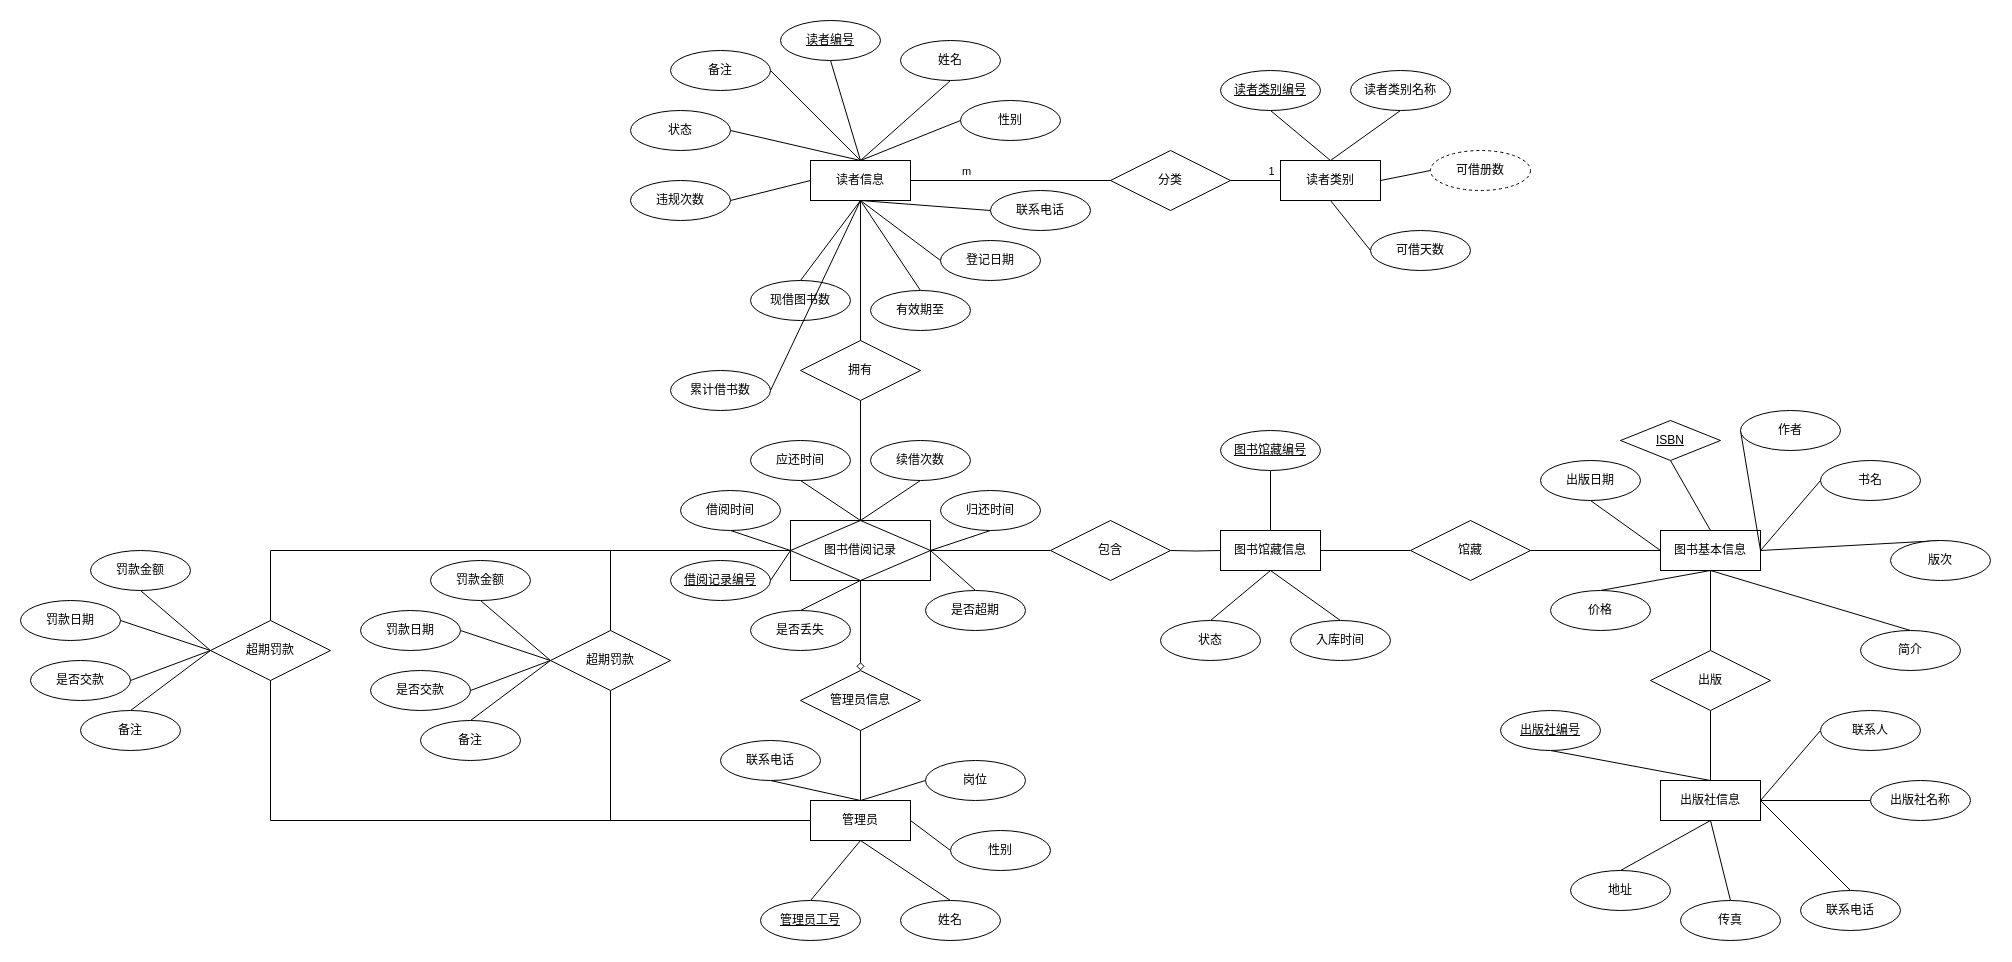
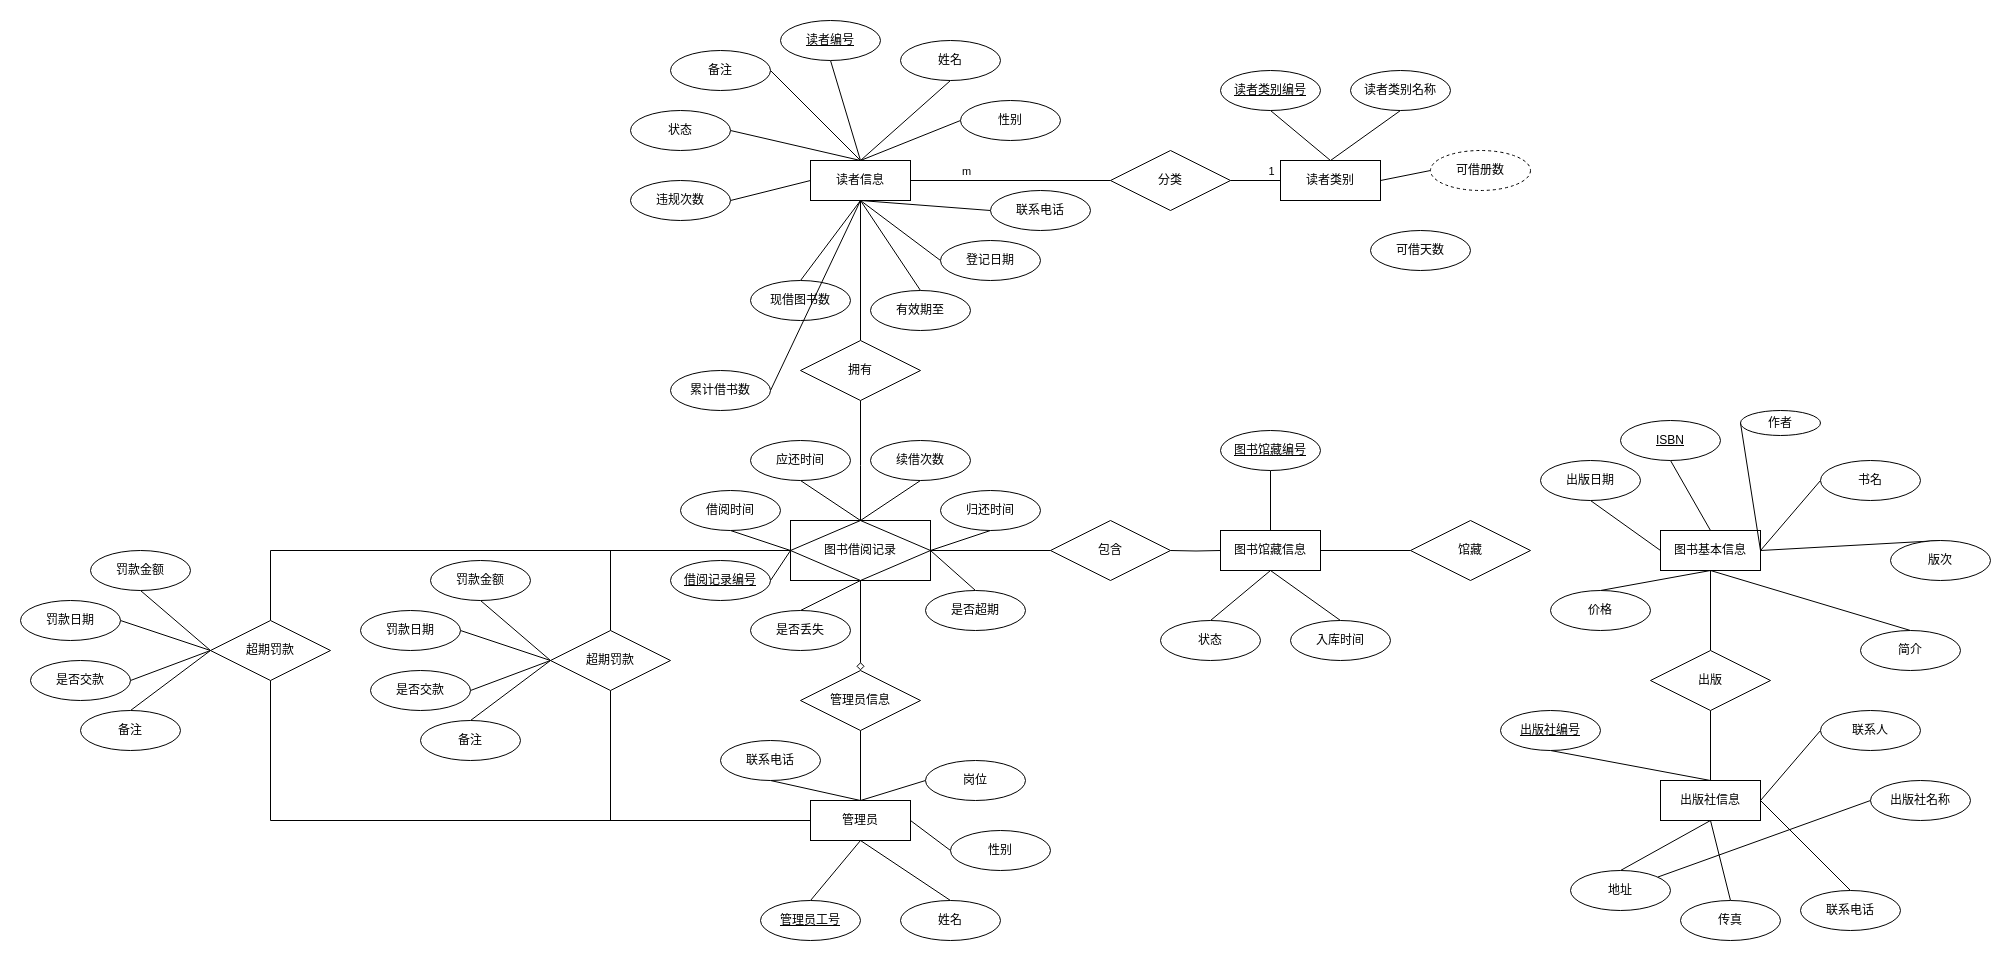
edge "读者类别" -- "可借天数": removed
node "作者": size 100x40 -> 80x25
node "ISBN": shape diamond -> ellipse
edge "馆藏" -- "图书基本信息": removed
edge "出版社信息" -- "出版社名称": now "地址" -- "出版社名称"
